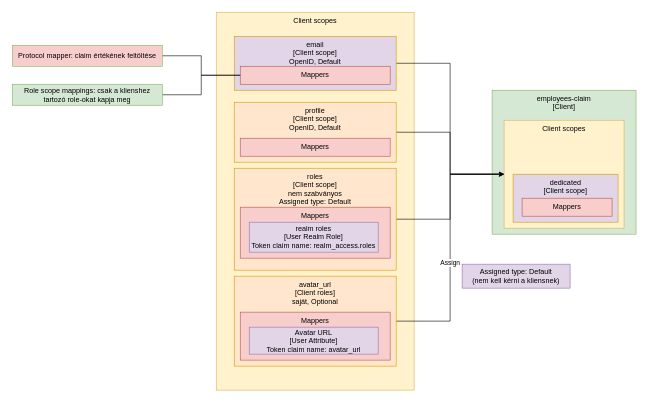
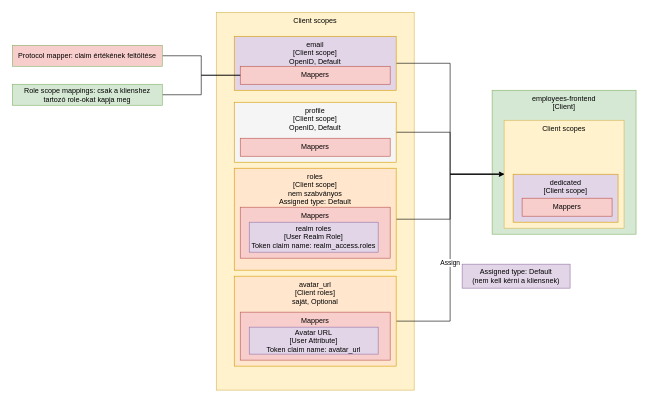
node "employees-claim [Client]": label "employees-claim [Client]" -> "employees-frontend [Client]"
node "profile [Client scope] OpenID, Default": fillcolor #ffe6cc -> #f5f5f5
